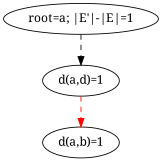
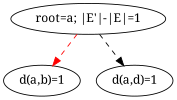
edge "d(a,d)=1" -> "d(a,b)=1": now "root=a; |E'|-|E|=1" -> "d(a,b)=1"
